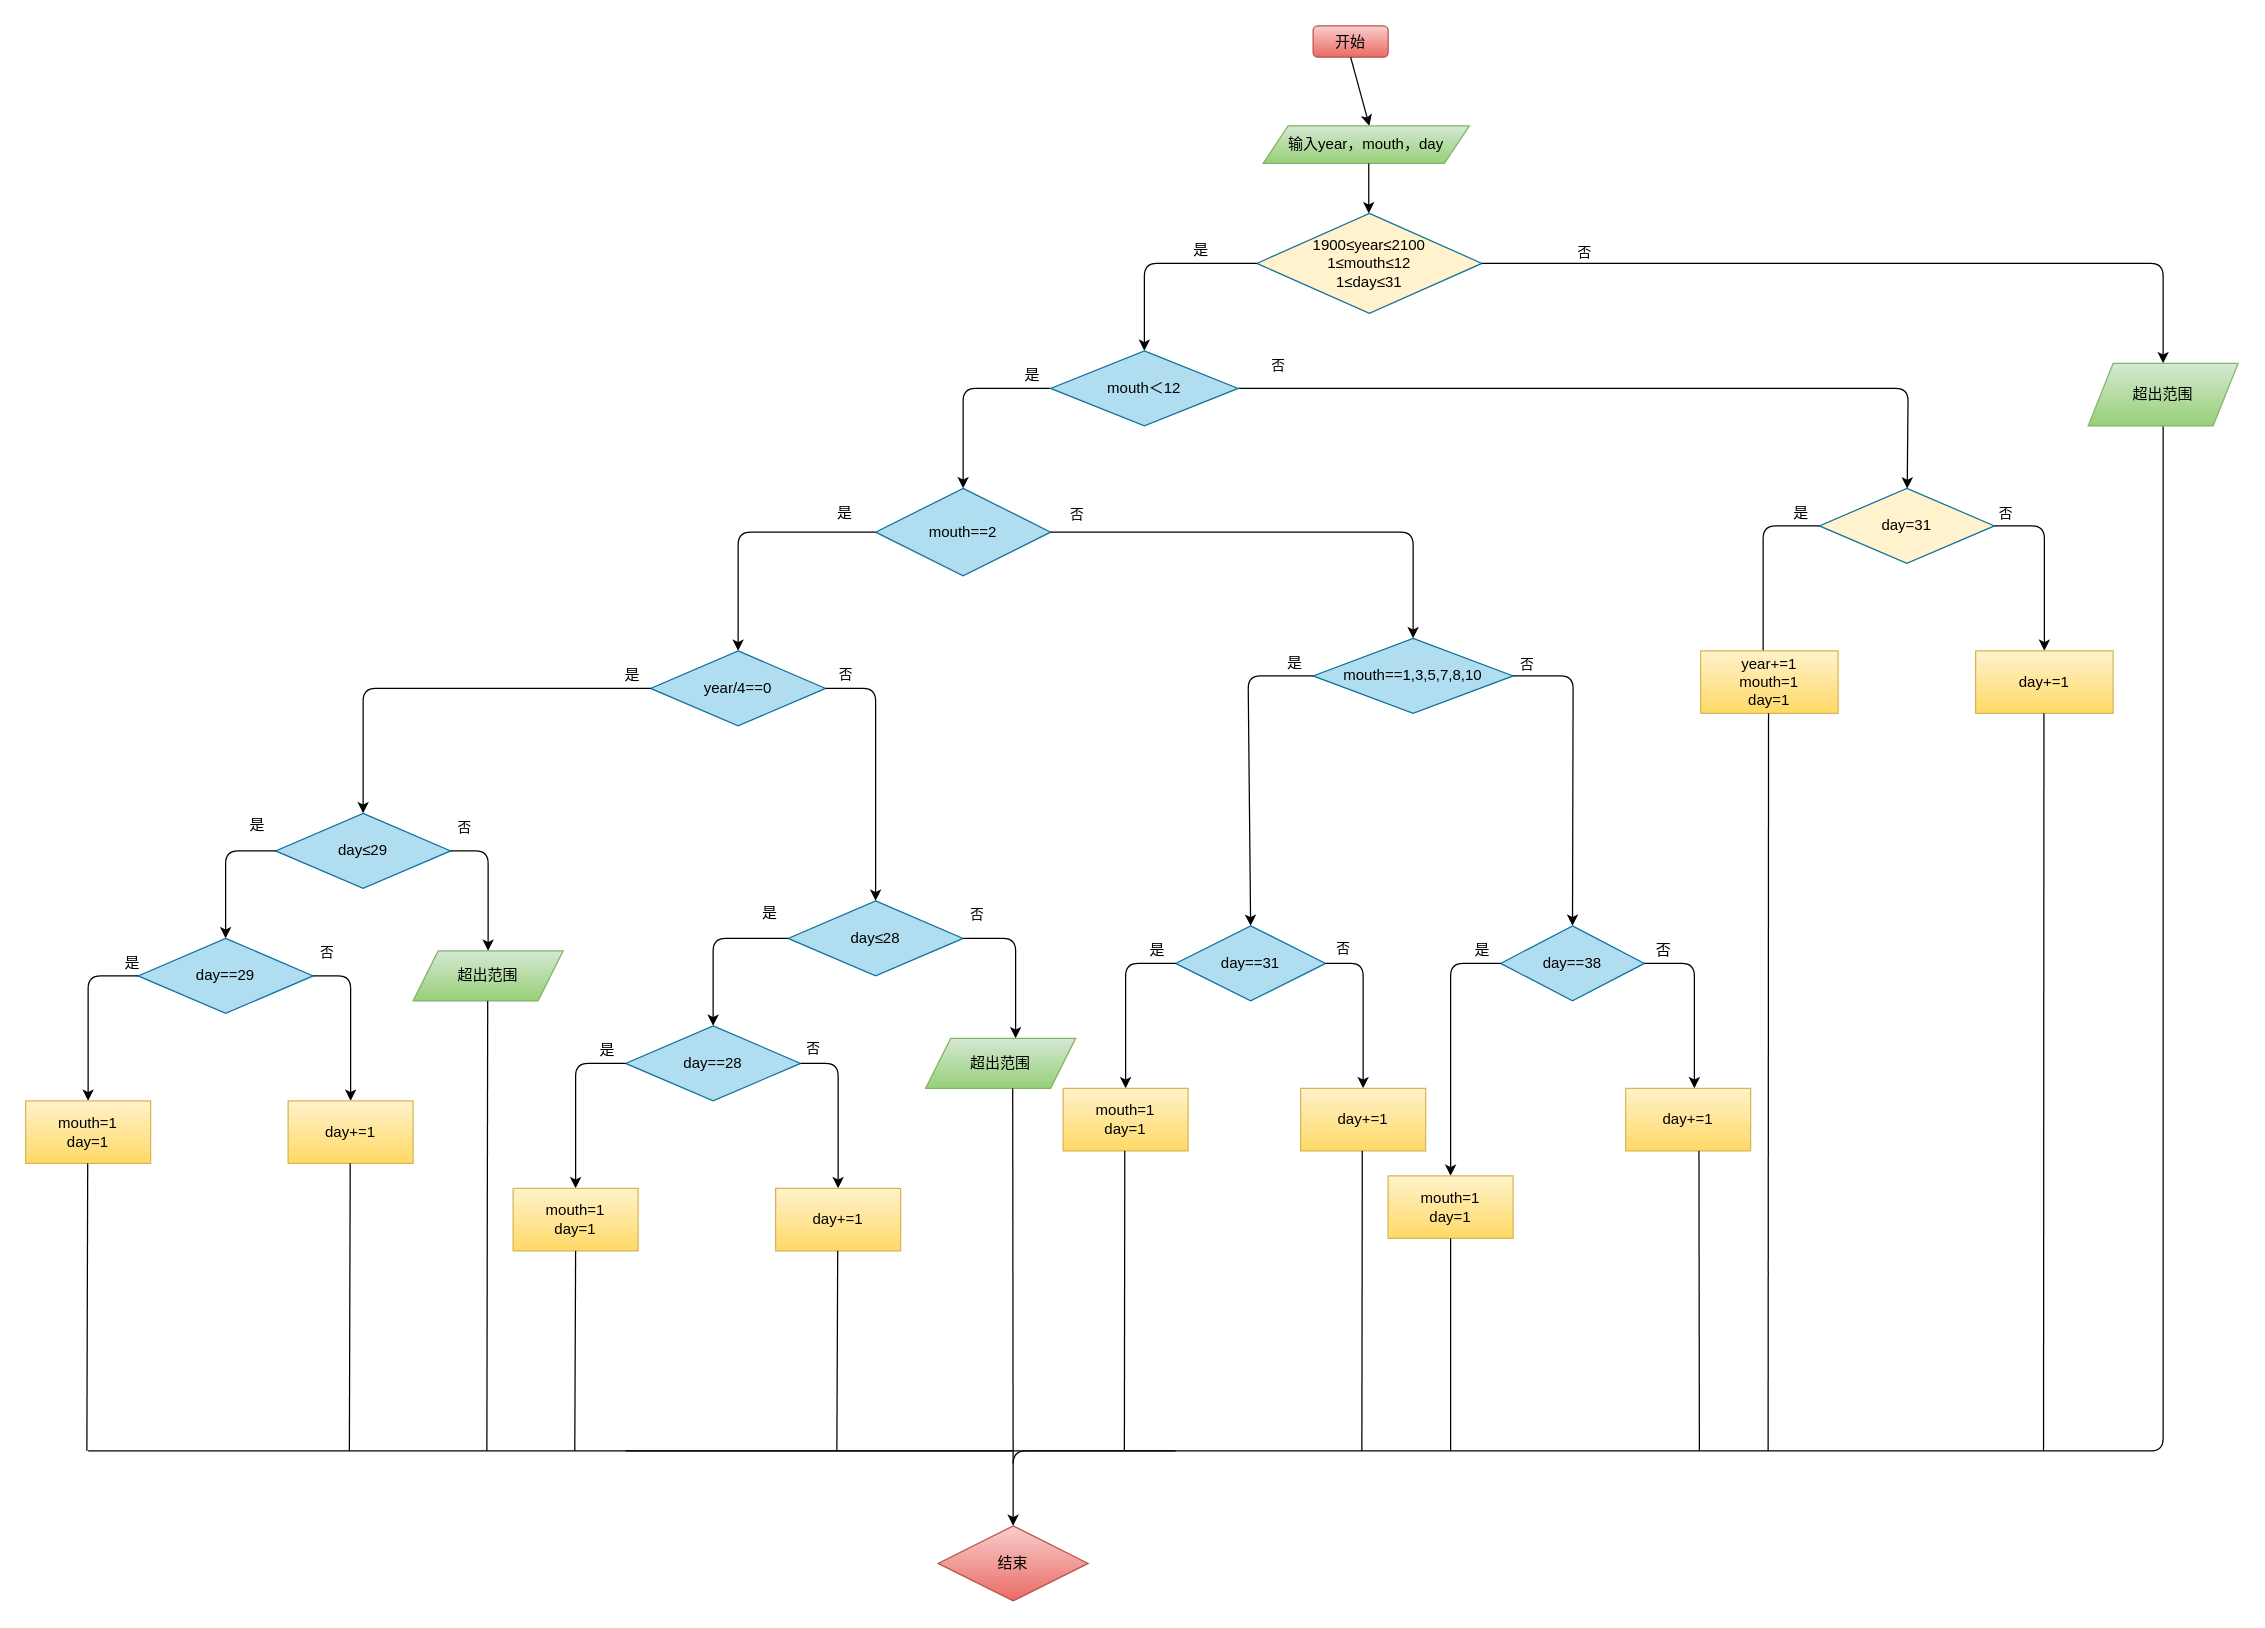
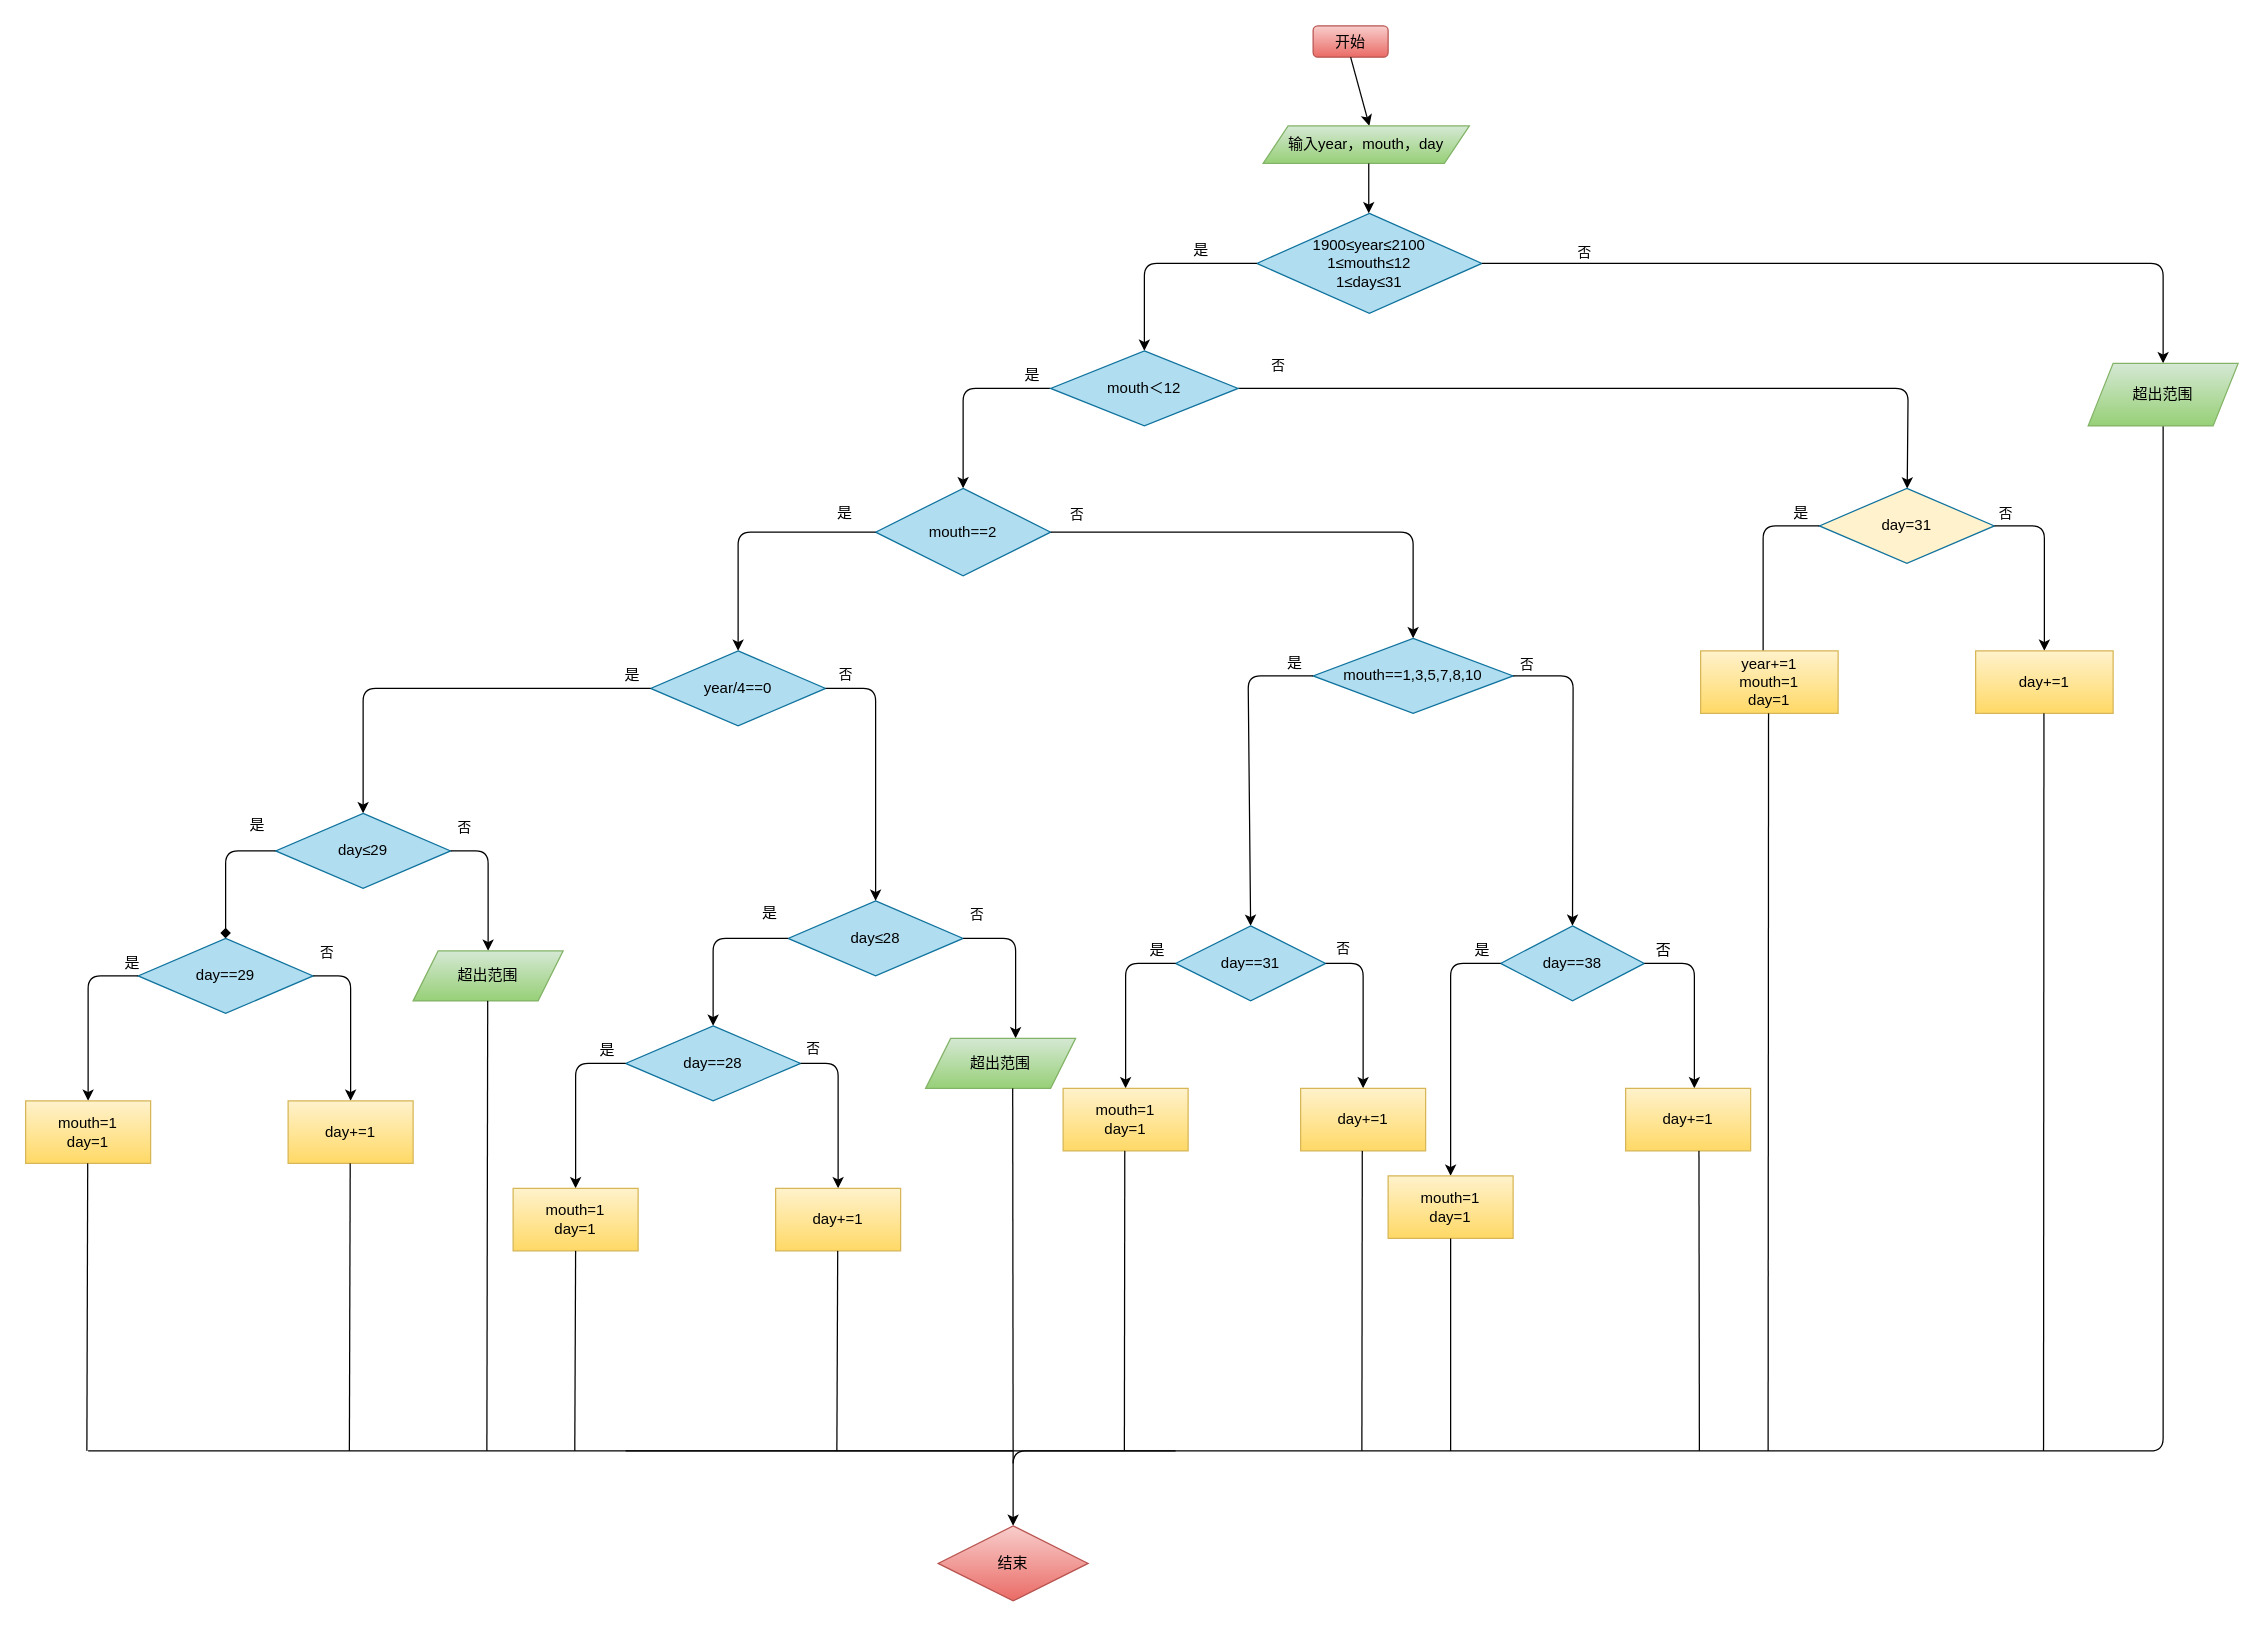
node "1900≤year≤2100 1≤mouth≤12 1≤day≤31": fillcolor #fff2cc -> #b1ddf0
edge "day≤29" -> "day==29": arrowhead classic -> diamond
